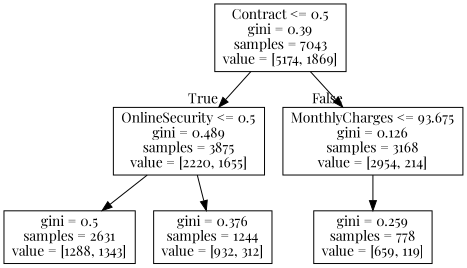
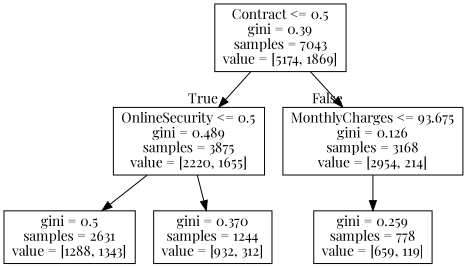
node "gini = 0.376 samples = 1244 value = [932, 312]": label "gini = 0.376 samples = 1244 value = [932, 312]" -> "gini = 0.370 samples = 1244 value = [932, 312]"
